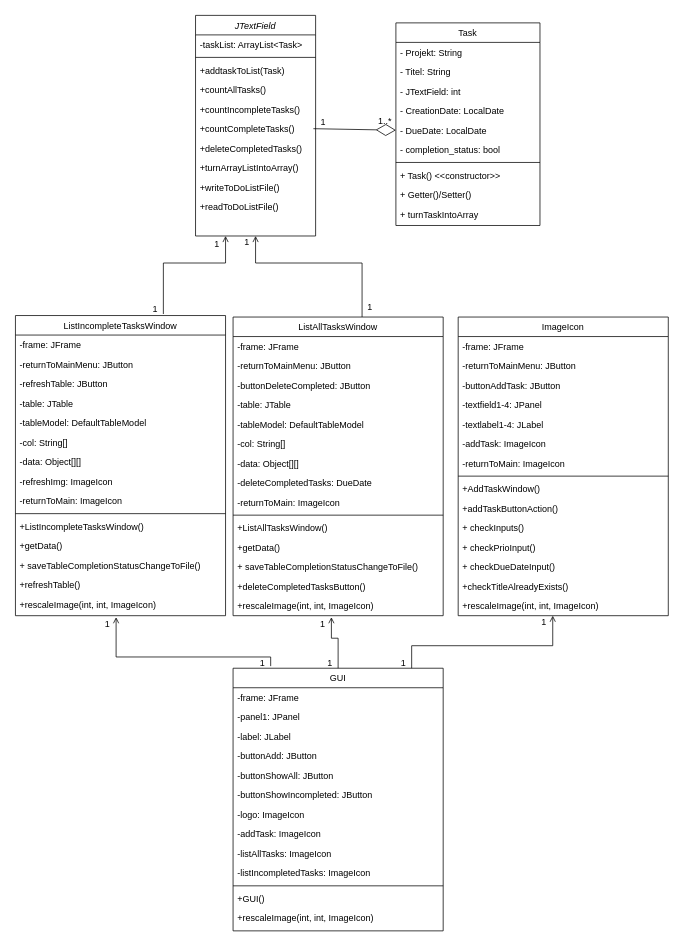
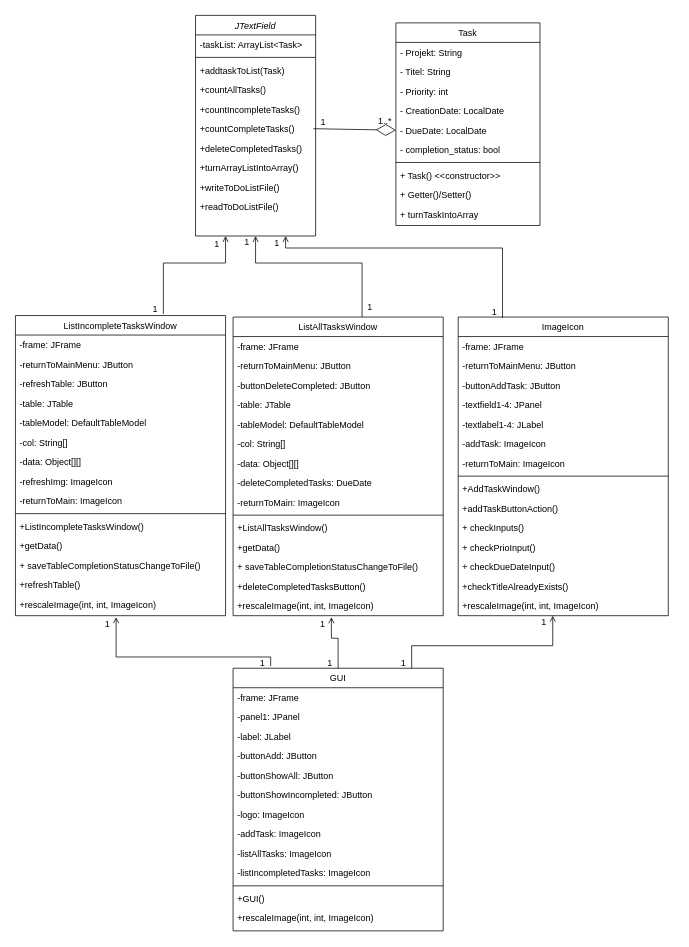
node "- JTextField: int": label "- JTextField: int" -> "- Priority: int"
edge "ImageIcon" -> "JTextField": added, labels "1", "1"
